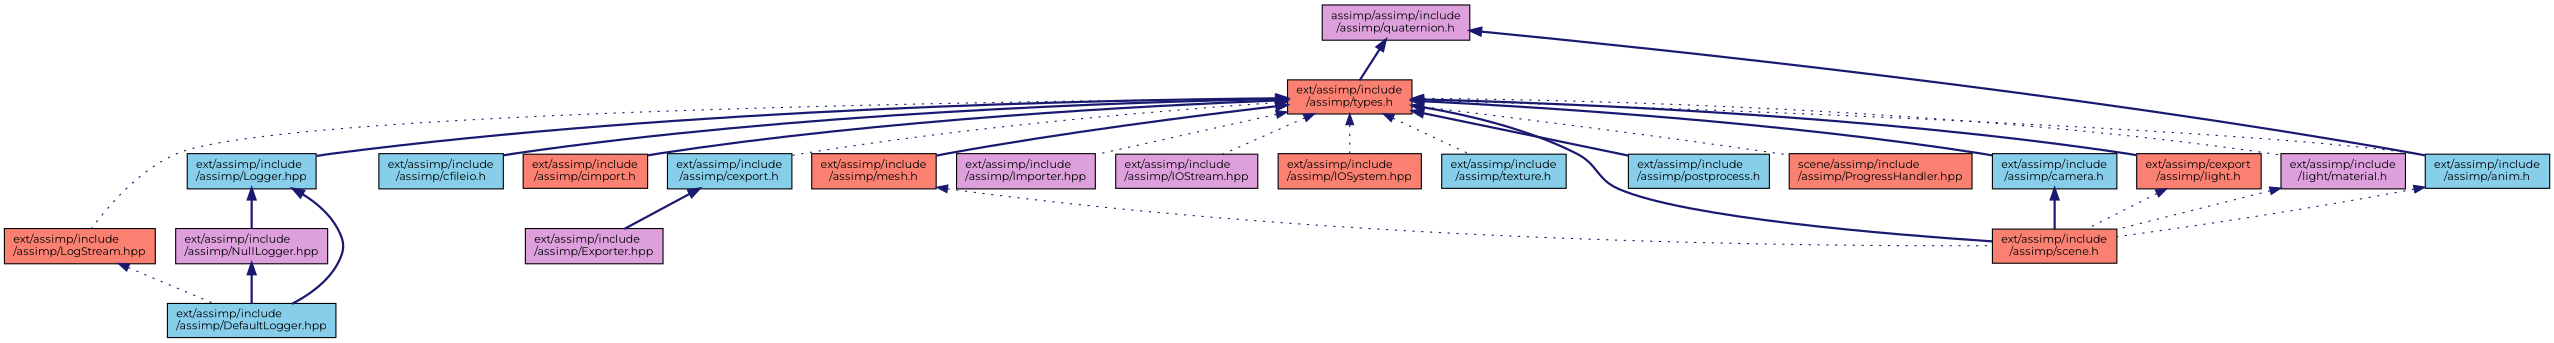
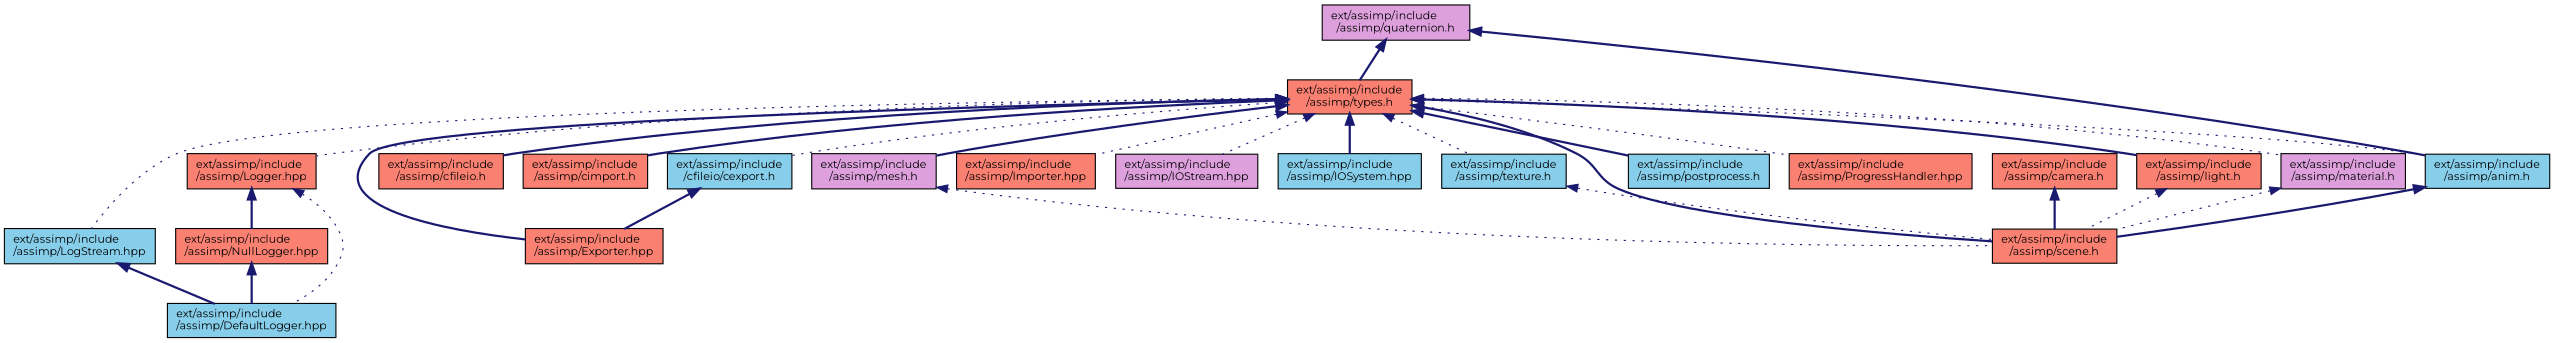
node "assimp/assimp/include /assimp/quaternion.h": label "assimp/assimp/include /assimp/quaternion.h" -> "ext/assimp/include /assimp/quaternion.h"
edge "ext/assimp/include /assimp/Logger.hpp" -> "ext/assimp/include /assimp/types.h": style bold -> dotted
edge "ext/assimp/include /assimp/camera.h" -> "ext/assimp/include /assimp/types.h": now "ext/assimp/include /assimp/Exporter.hpp" -> "ext/assimp/include /assimp/types.h"
edge "ext/assimp/include /assimp/IOSystem.hpp" -> "ext/assimp/include /assimp/types.h": style dotted -> bold
node "ext/assimp/include /assimp/Logger.hpp": fillcolor skyblue -> salmon
node "ext/assimp/include /assimp/cfileio.h": fillcolor skyblue -> salmon
node "ext/assimp/include /assimp/cexport.h": label "ext/assimp/include /assimp/cexport.h" -> "ext/assimp/include /cfileio/cexport.h"
node "ext/assimp/include /assimp/mesh.h": fillcolor salmon -> plum
node "ext/assimp/include /assimp/Importer.hpp": fillcolor plum -> salmon
node "ext/assimp/include /assimp/IOSystem.hpp": fillcolor salmon -> skyblue
node "scene/assimp/include /assimp/ProgressHandler.hpp": label "scene/assimp/include /assimp/ProgressHandler.hpp" -> "ext/assimp/include /assimp/ProgressHandler.hpp"
node "ext/assimp/include /assimp/camera.h": fillcolor skyblue -> salmon
node "ext/assimp/cexport /assimp/light.h": label "ext/assimp/cexport /assimp/light.h" -> "ext/assimp/include /assimp/light.h"
node "ext/assimp/include /light/material.h": label "ext/assimp/include /light/material.h" -> "ext/assimp/include /assimp/material.h"
edge "ext/assimp/include /assimp/scene.h" -> "ext/assimp/include /assimp/anim.h": style dotted -> bold
edge "ext/assimp/include /assimp/scene.h" -> "ext/assimp/include /assimp/texture.h": added
node "ext/assimp/include /assimp/LogStream.hpp": fillcolor salmon -> skyblue
node "ext/assimp/include /assimp/NullLogger.hpp": fillcolor plum -> salmon
node "ext/assimp/include /assimp/Exporter.hpp": fillcolor plum -> salmon
edge "ext/assimp/include /assimp/DefaultLogger.hpp" -> "ext/assimp/include /assimp/Logger.hpp": style bold -> dotted
edge "ext/assimp/include /assimp/DefaultLogger.hpp" -> "ext/assimp/include /assimp/LogStream.hpp": style dotted -> bold
